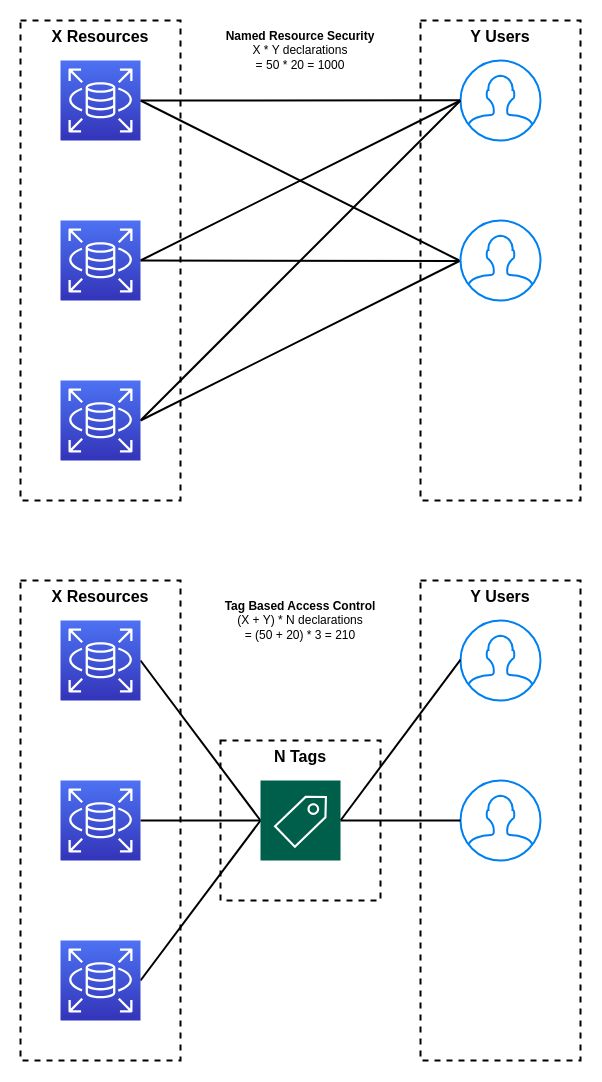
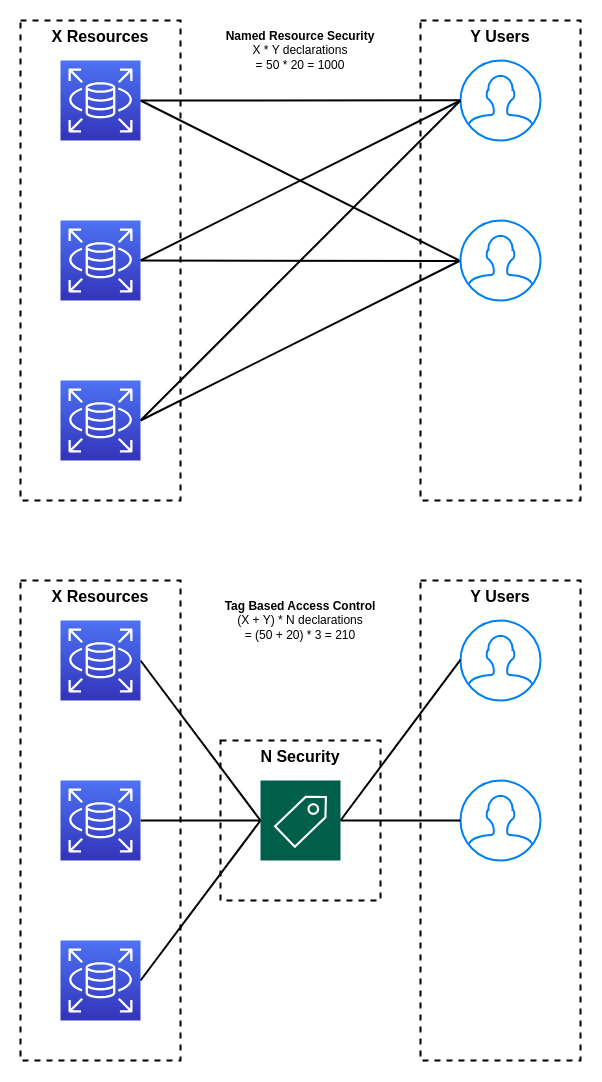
node "N Tags": label "N Tags" -> "N Security"
